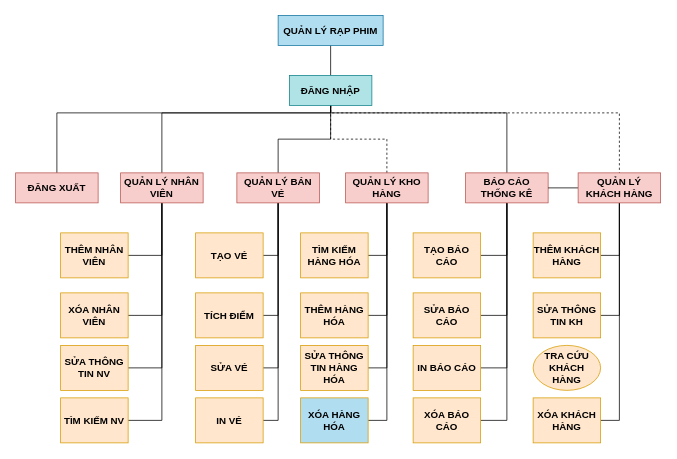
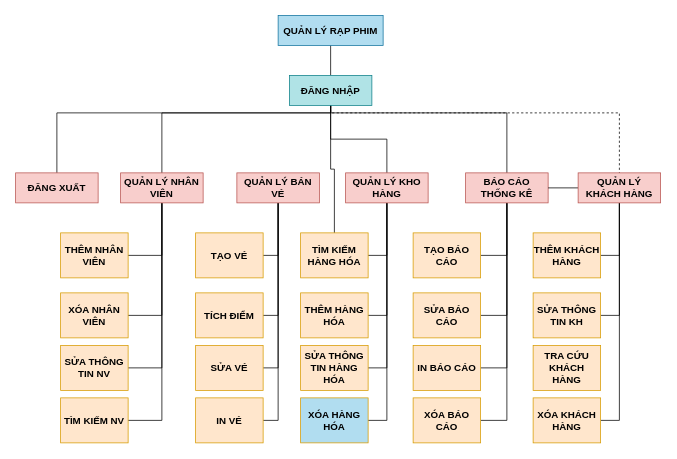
edge "ĐĂNG NHẬP" -- "QUẢN LÝ BÁN VÉ": now "ĐĂNG NHẬP" -- "TÌM KIẾM HÀNG HÓA"
edge "ĐĂNG NHẬP" -- "QUẢN LÝ KHO HÀNG": style dashed -> solid
node "TRA CỨU KHÁCH HÀNG": shape ellipse -> rectangle
